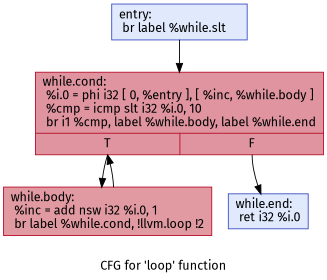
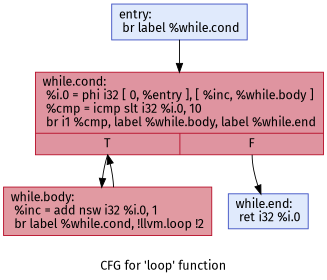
node "entry:": text "br label %while.slt" -> "br label %while.cond"
